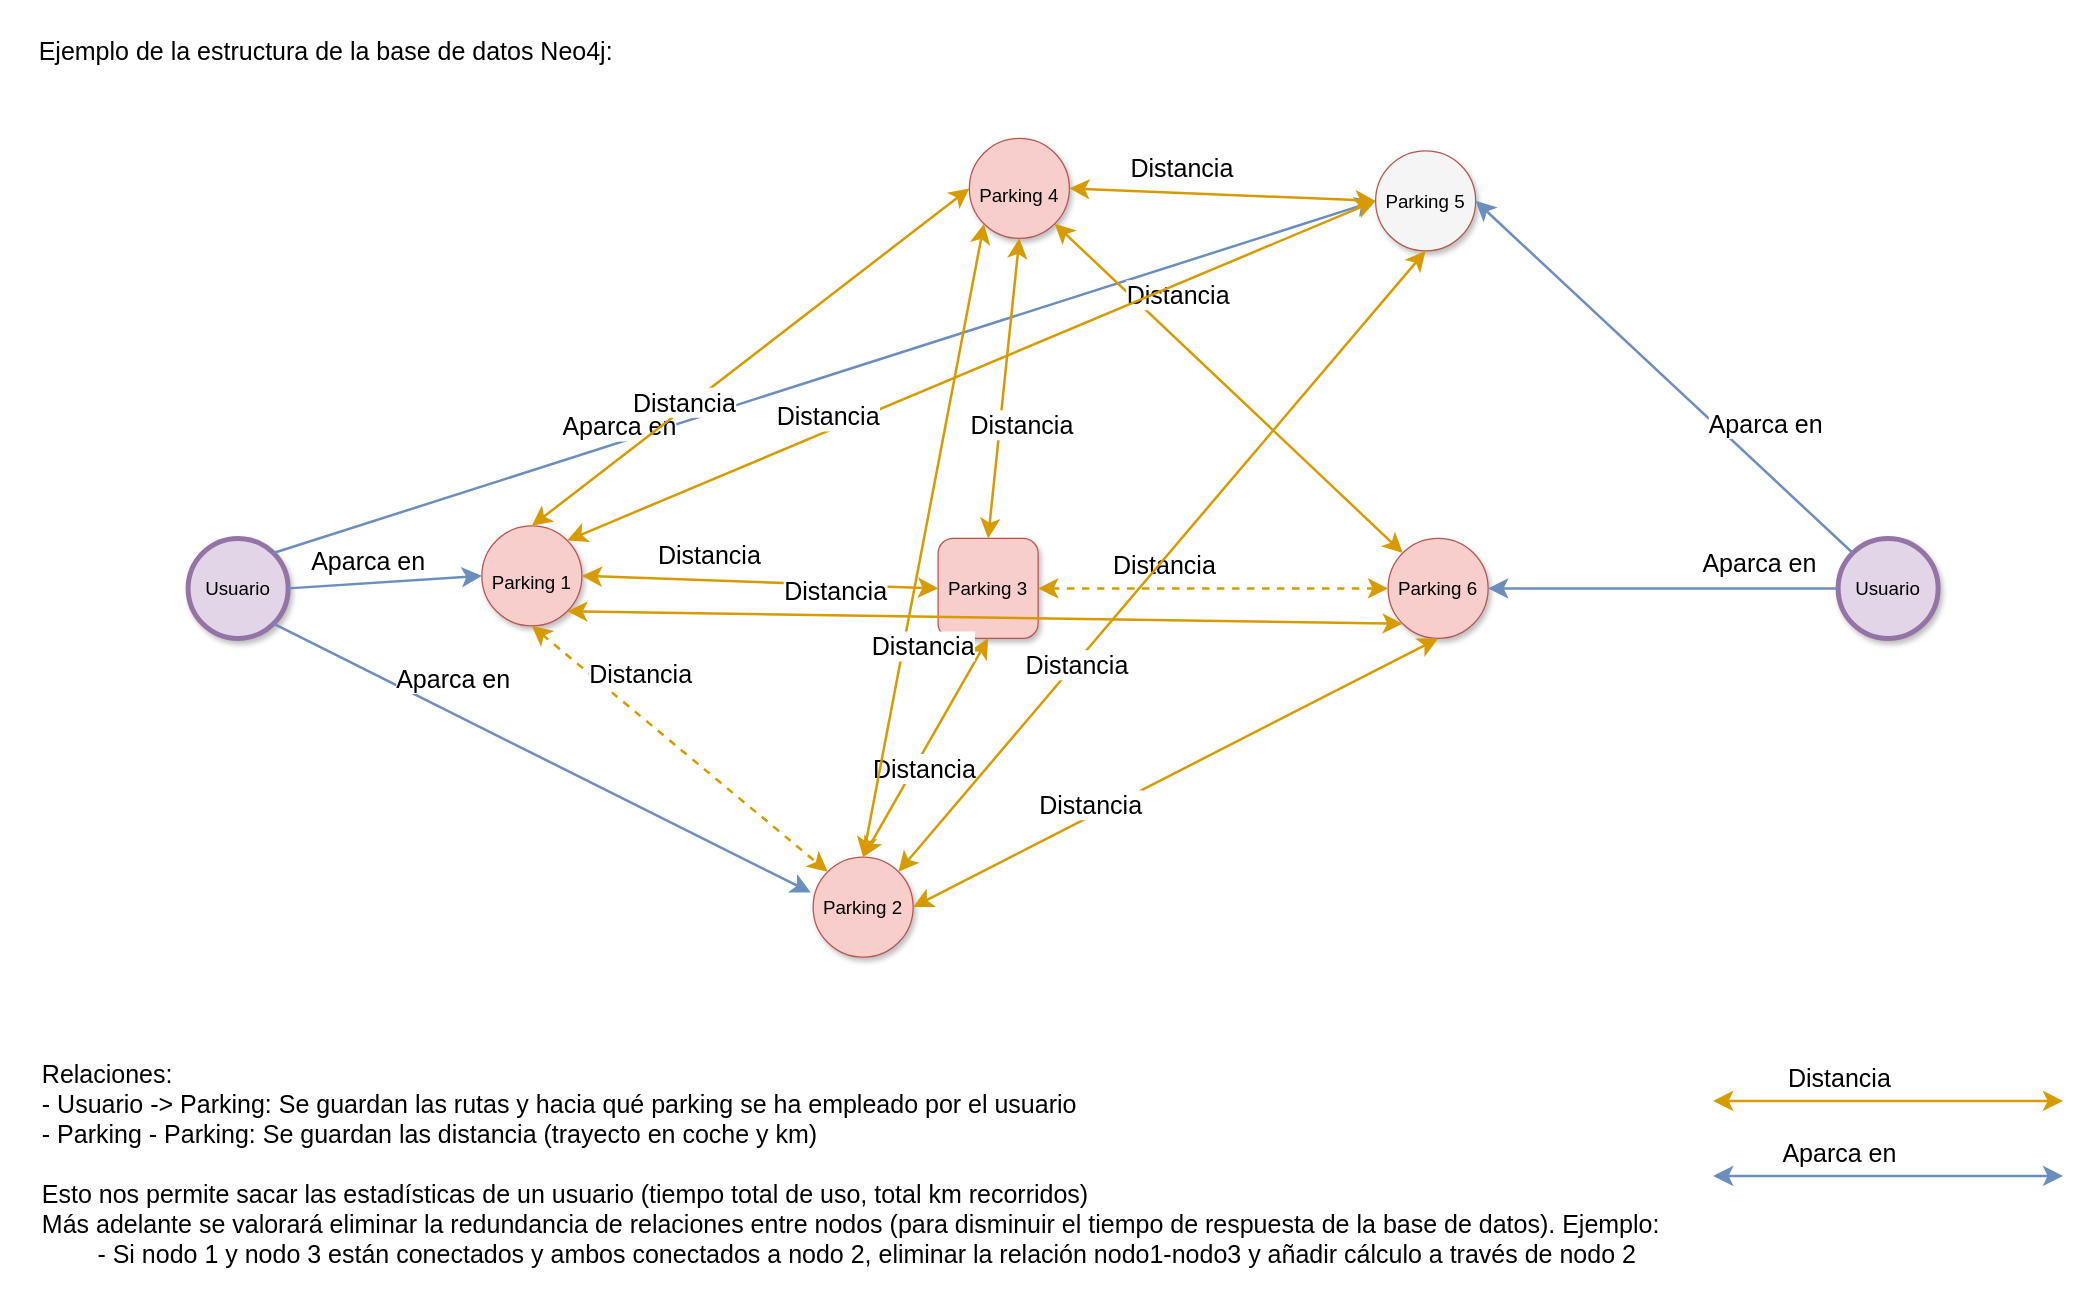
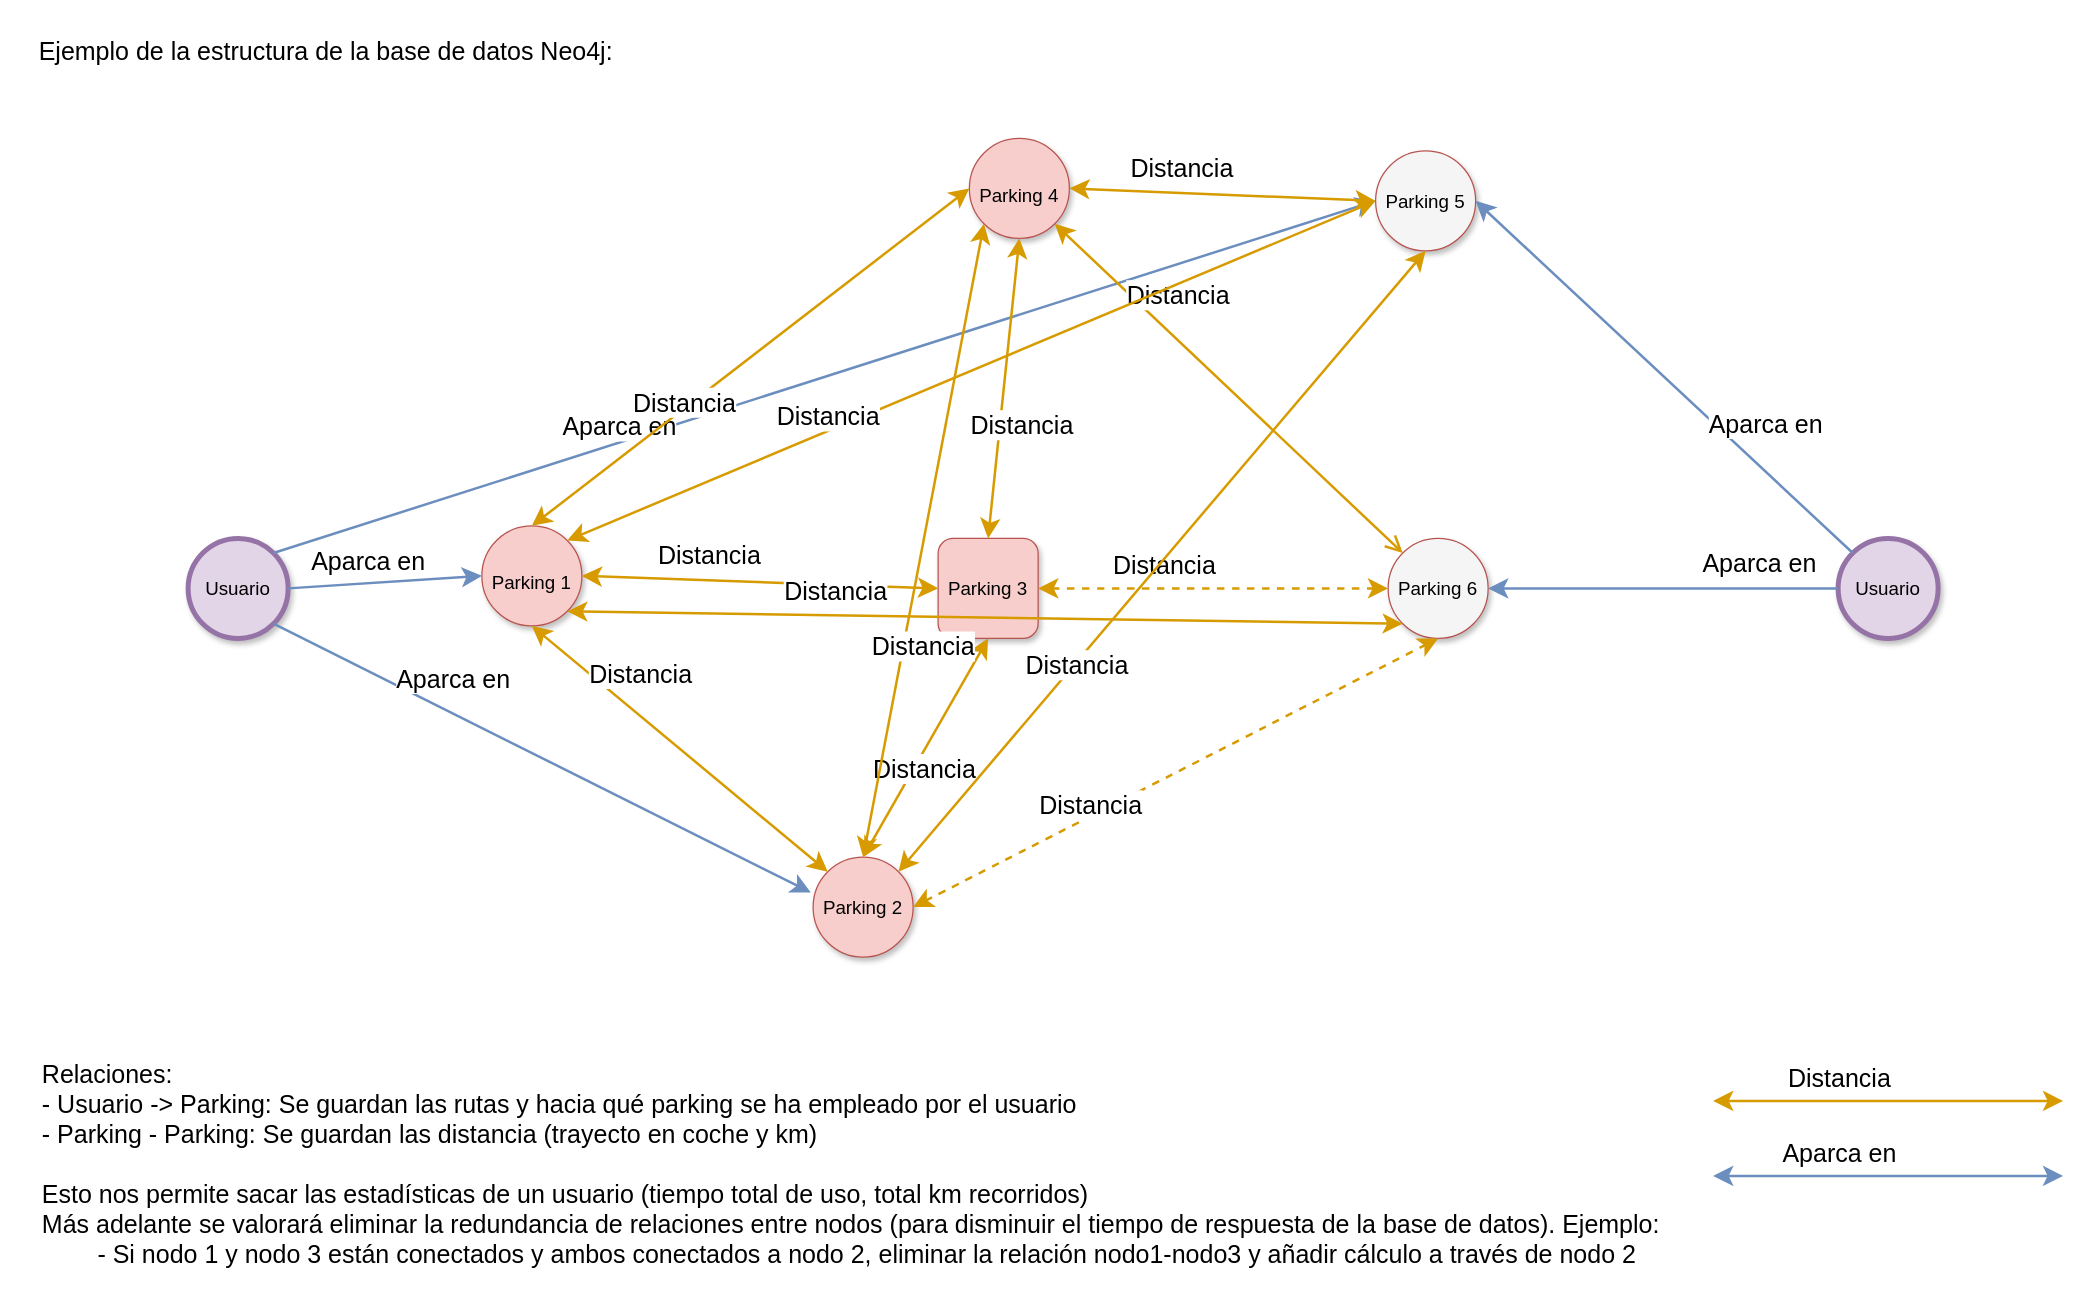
edge "Parking 4" -- "Parking 6": arrowhead classic -> open
node "Parking 6": fillcolor #f8cecc -> #f5f5f5
edge "Parking 6" -- "Parking 2": style solid -> dashed
edge "Parking 1" -- "Parking 2": style dashed -> solid
